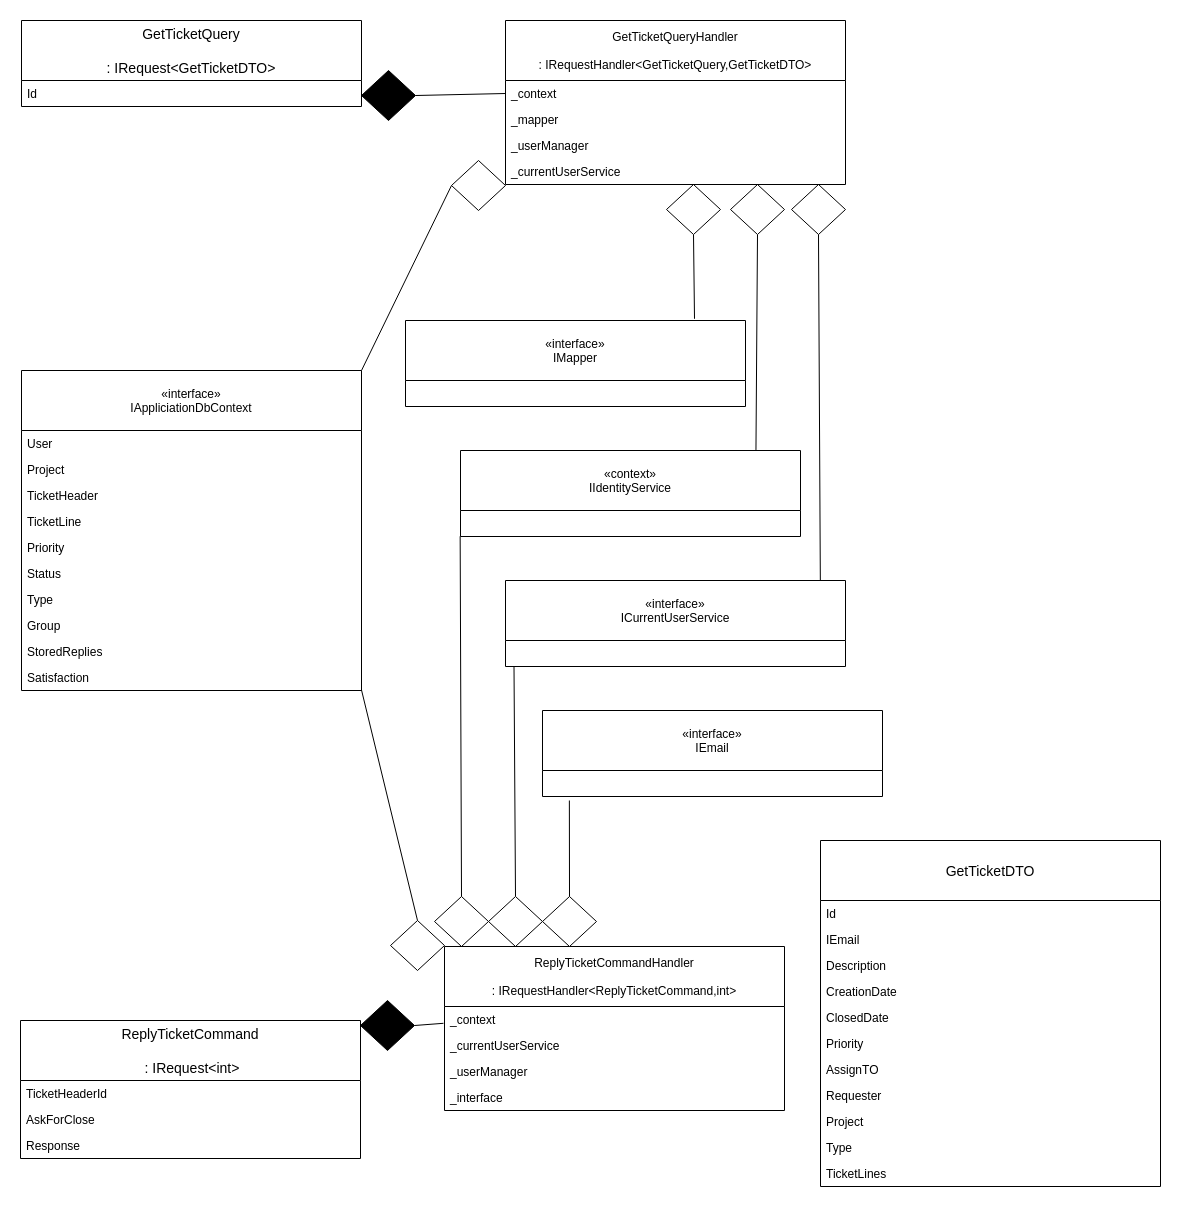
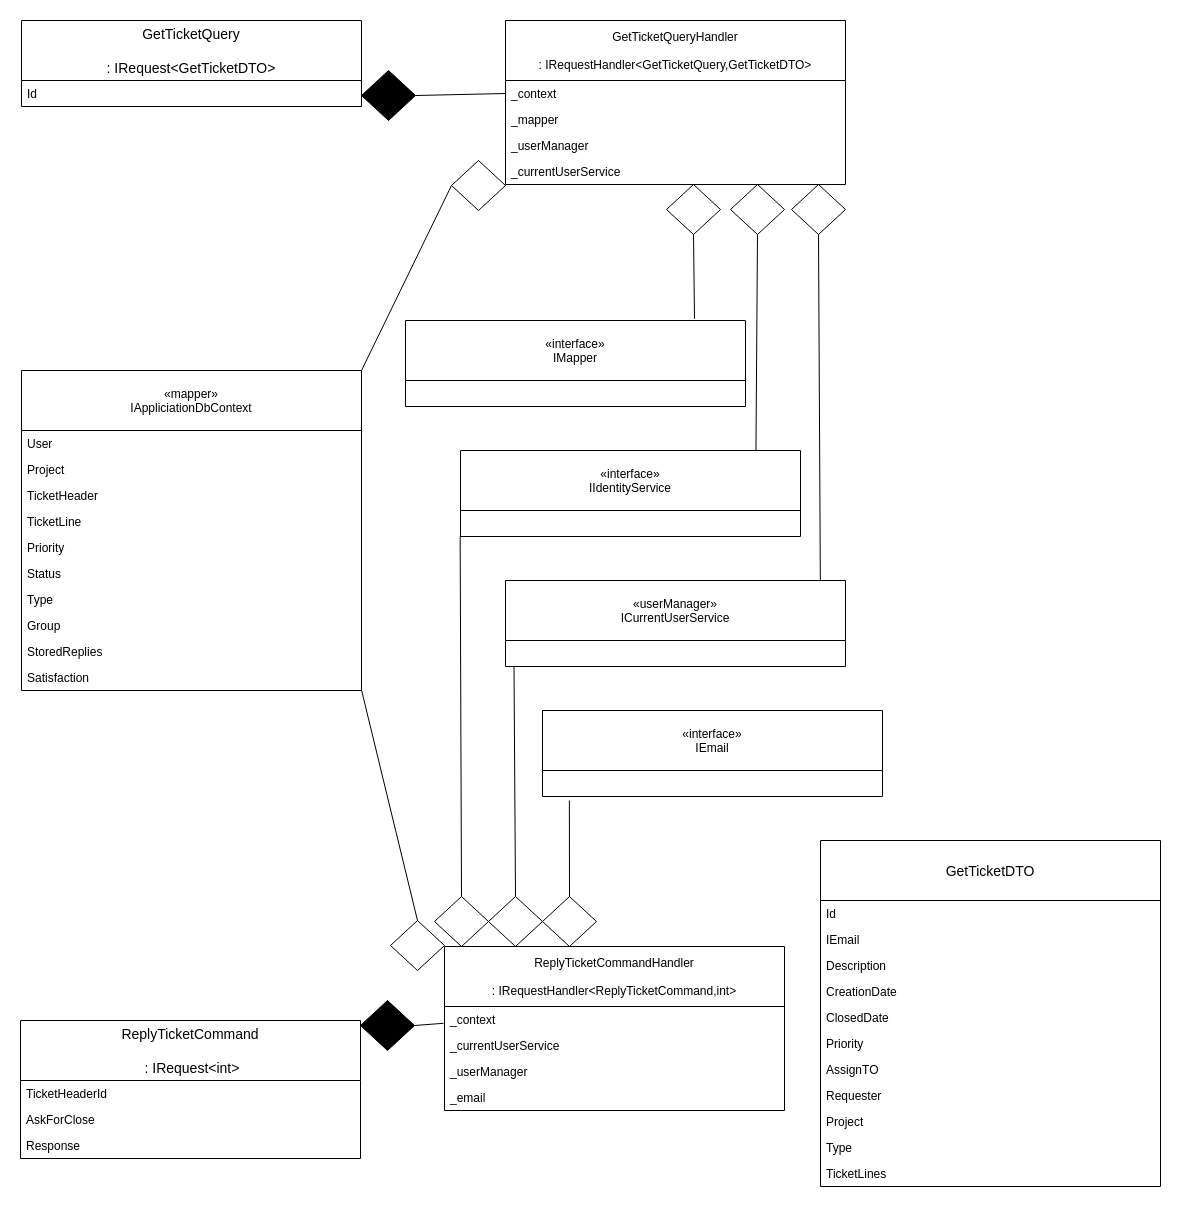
node "«interface» IAppliciationDbContext": label "«interface» IAppliciationDbContext" -> "«mapper» IAppliciationDbContext"
node "«context» IIdentityService": label "«context» IIdentityService" -> "«interface» IIdentityService"
node "«interface» ICurrentUserService": label "«interface» ICurrentUserService" -> "«userManager» ICurrentUserService"
node "_interface": label "_interface" -> "_email"
